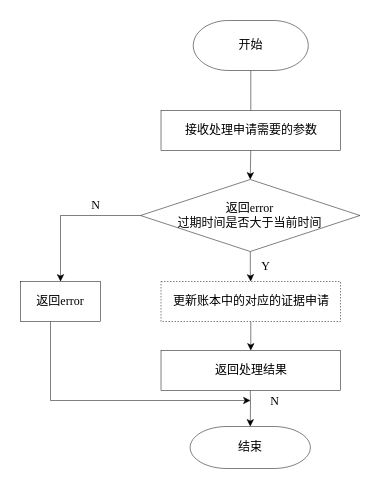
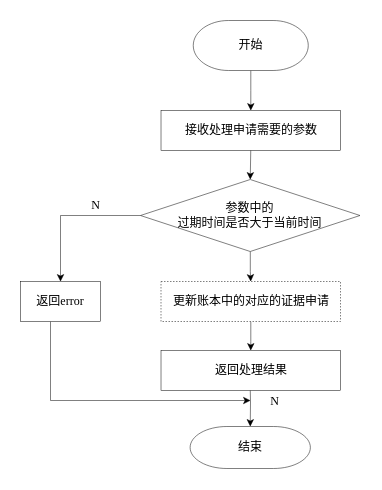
edge "开始" -- "接收处理申请需要的参数": arrowhead none -> classic
node "返回error 过期时间是否大于当前时间": label "返回error 过期时间是否大于当前时间" -> "参数中的 过期时间是否大于当前时间"
node "Y": removed
